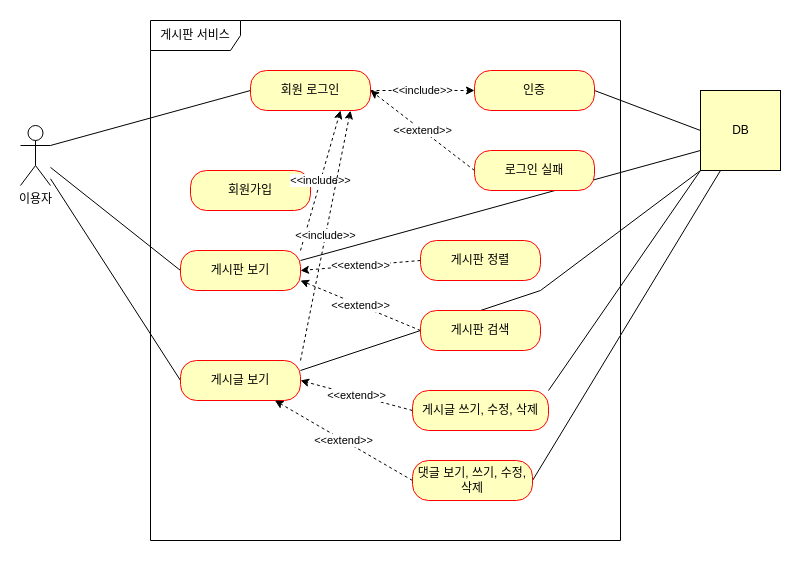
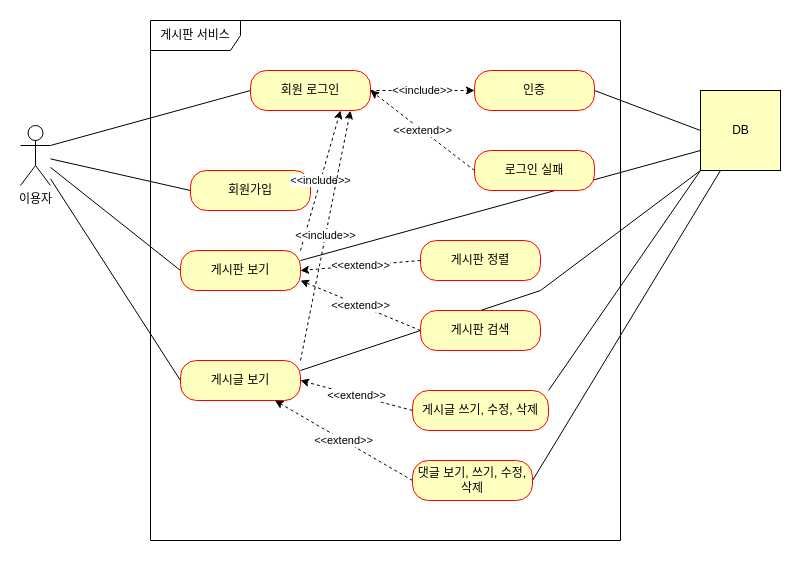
edge "이용자" -- "회원가입": added
